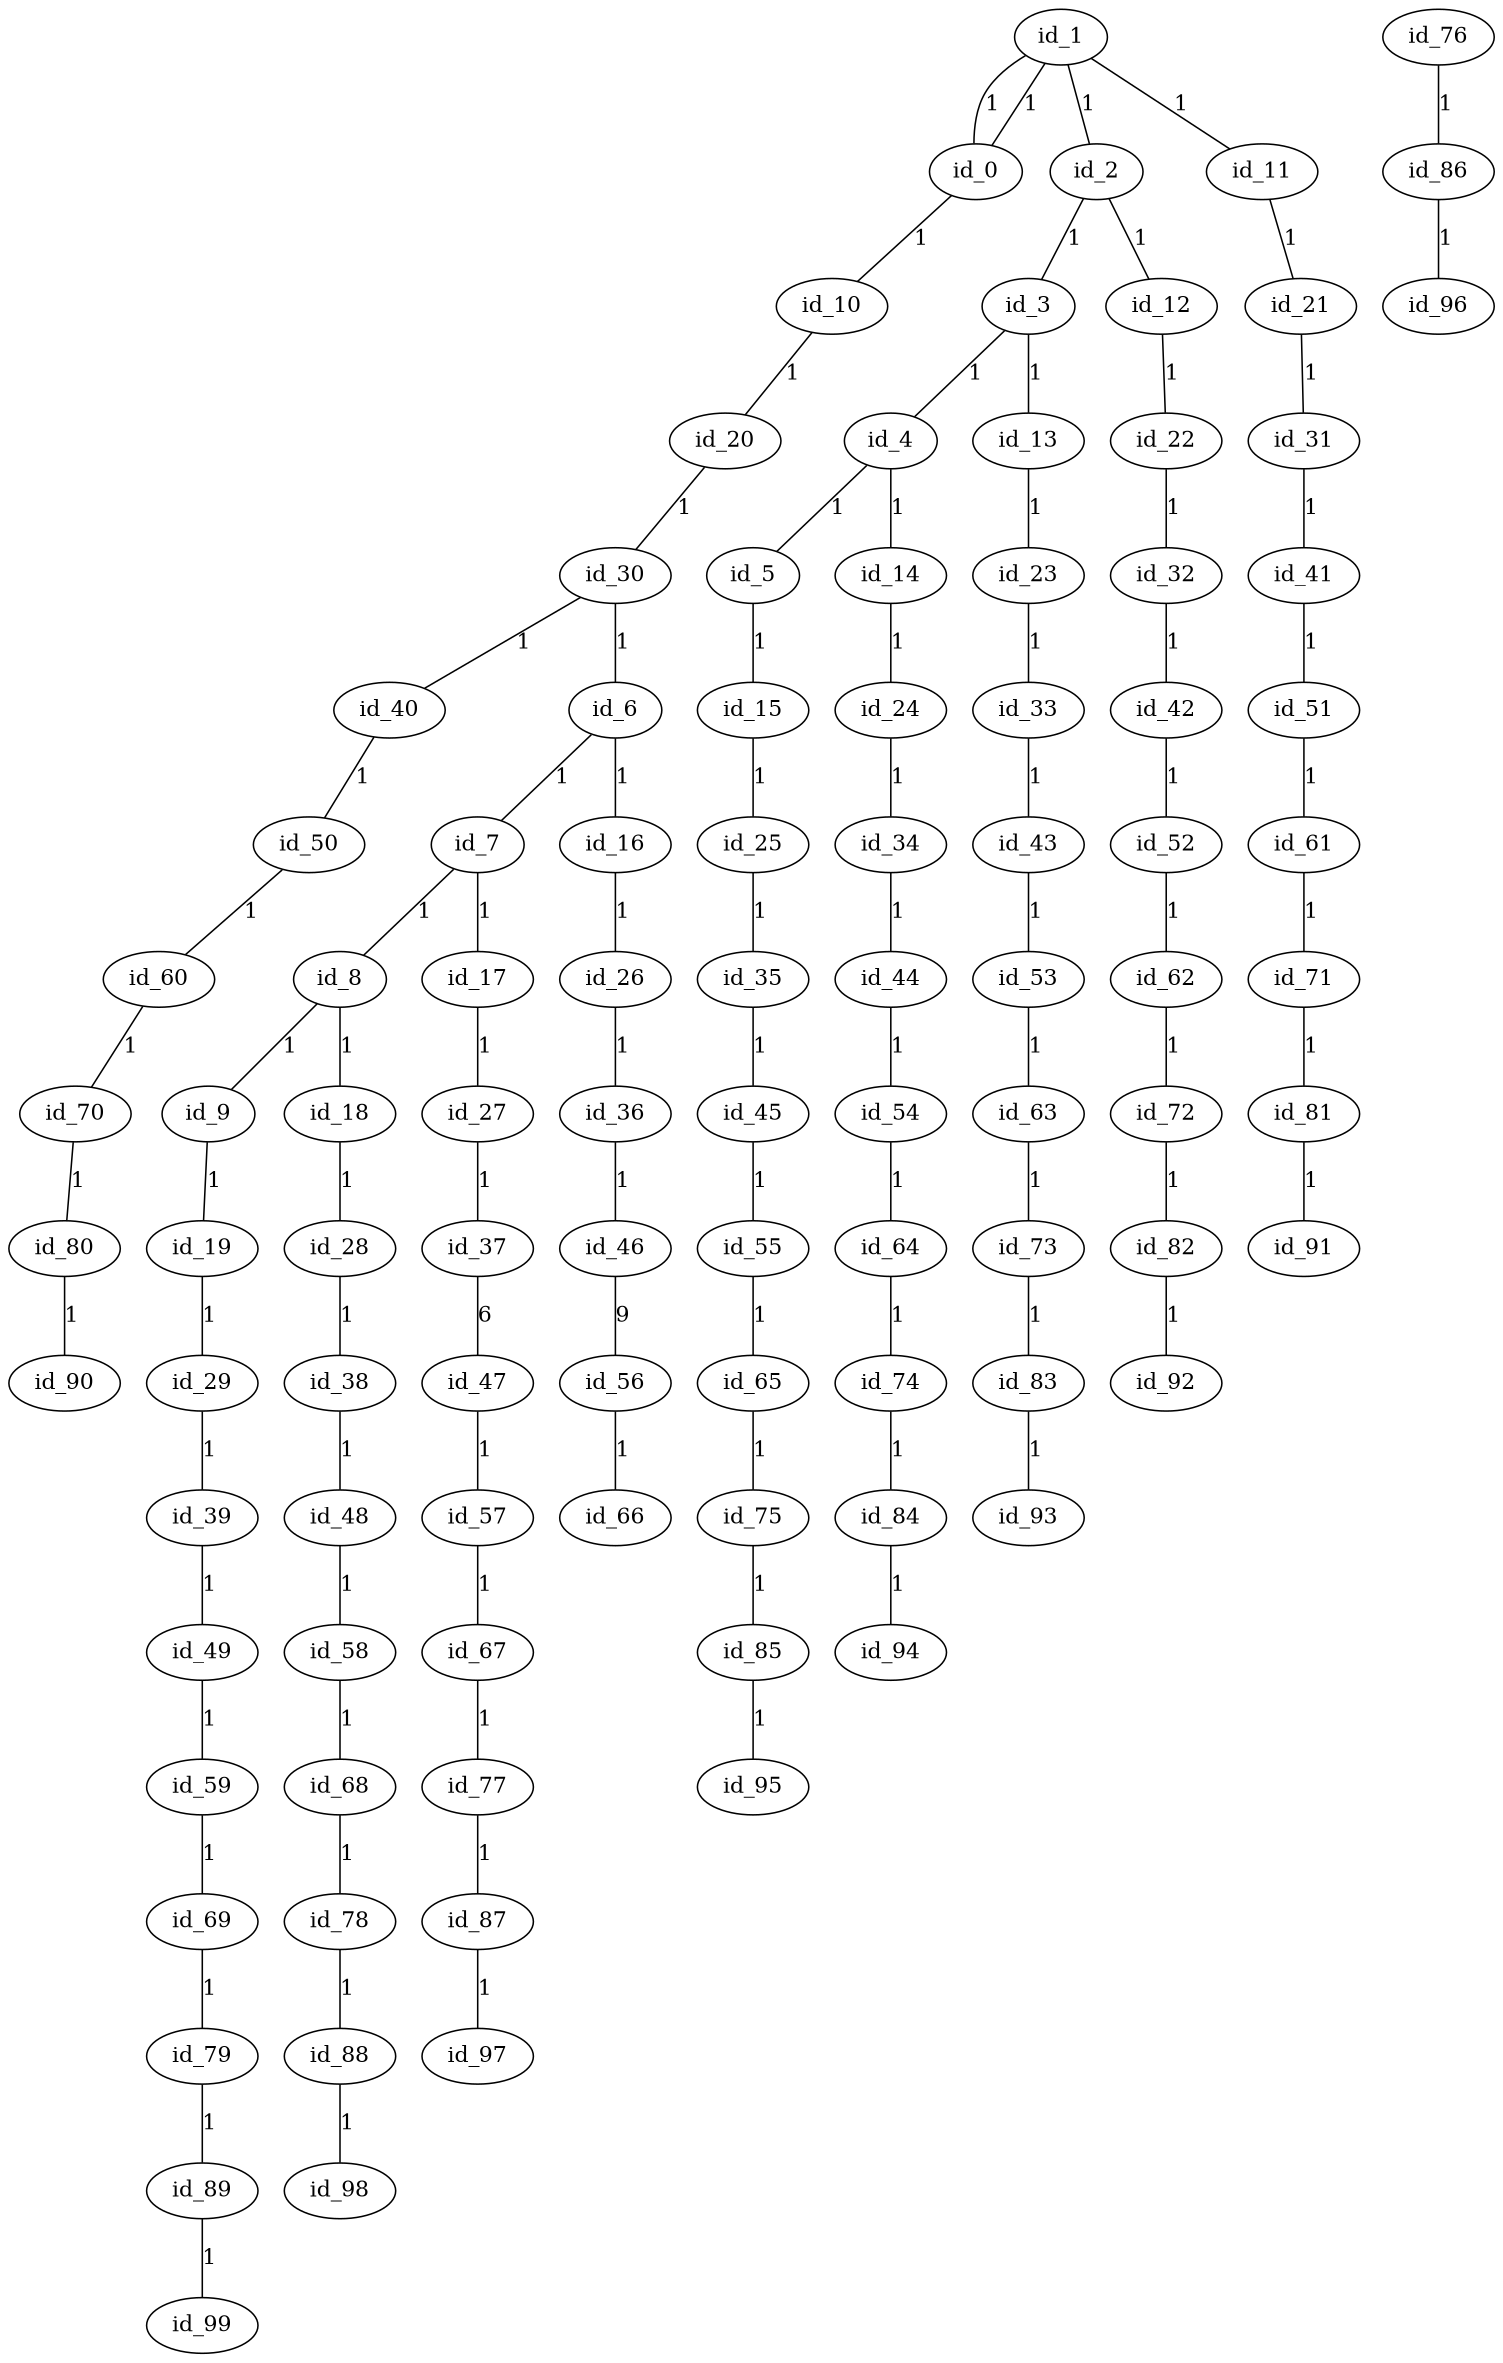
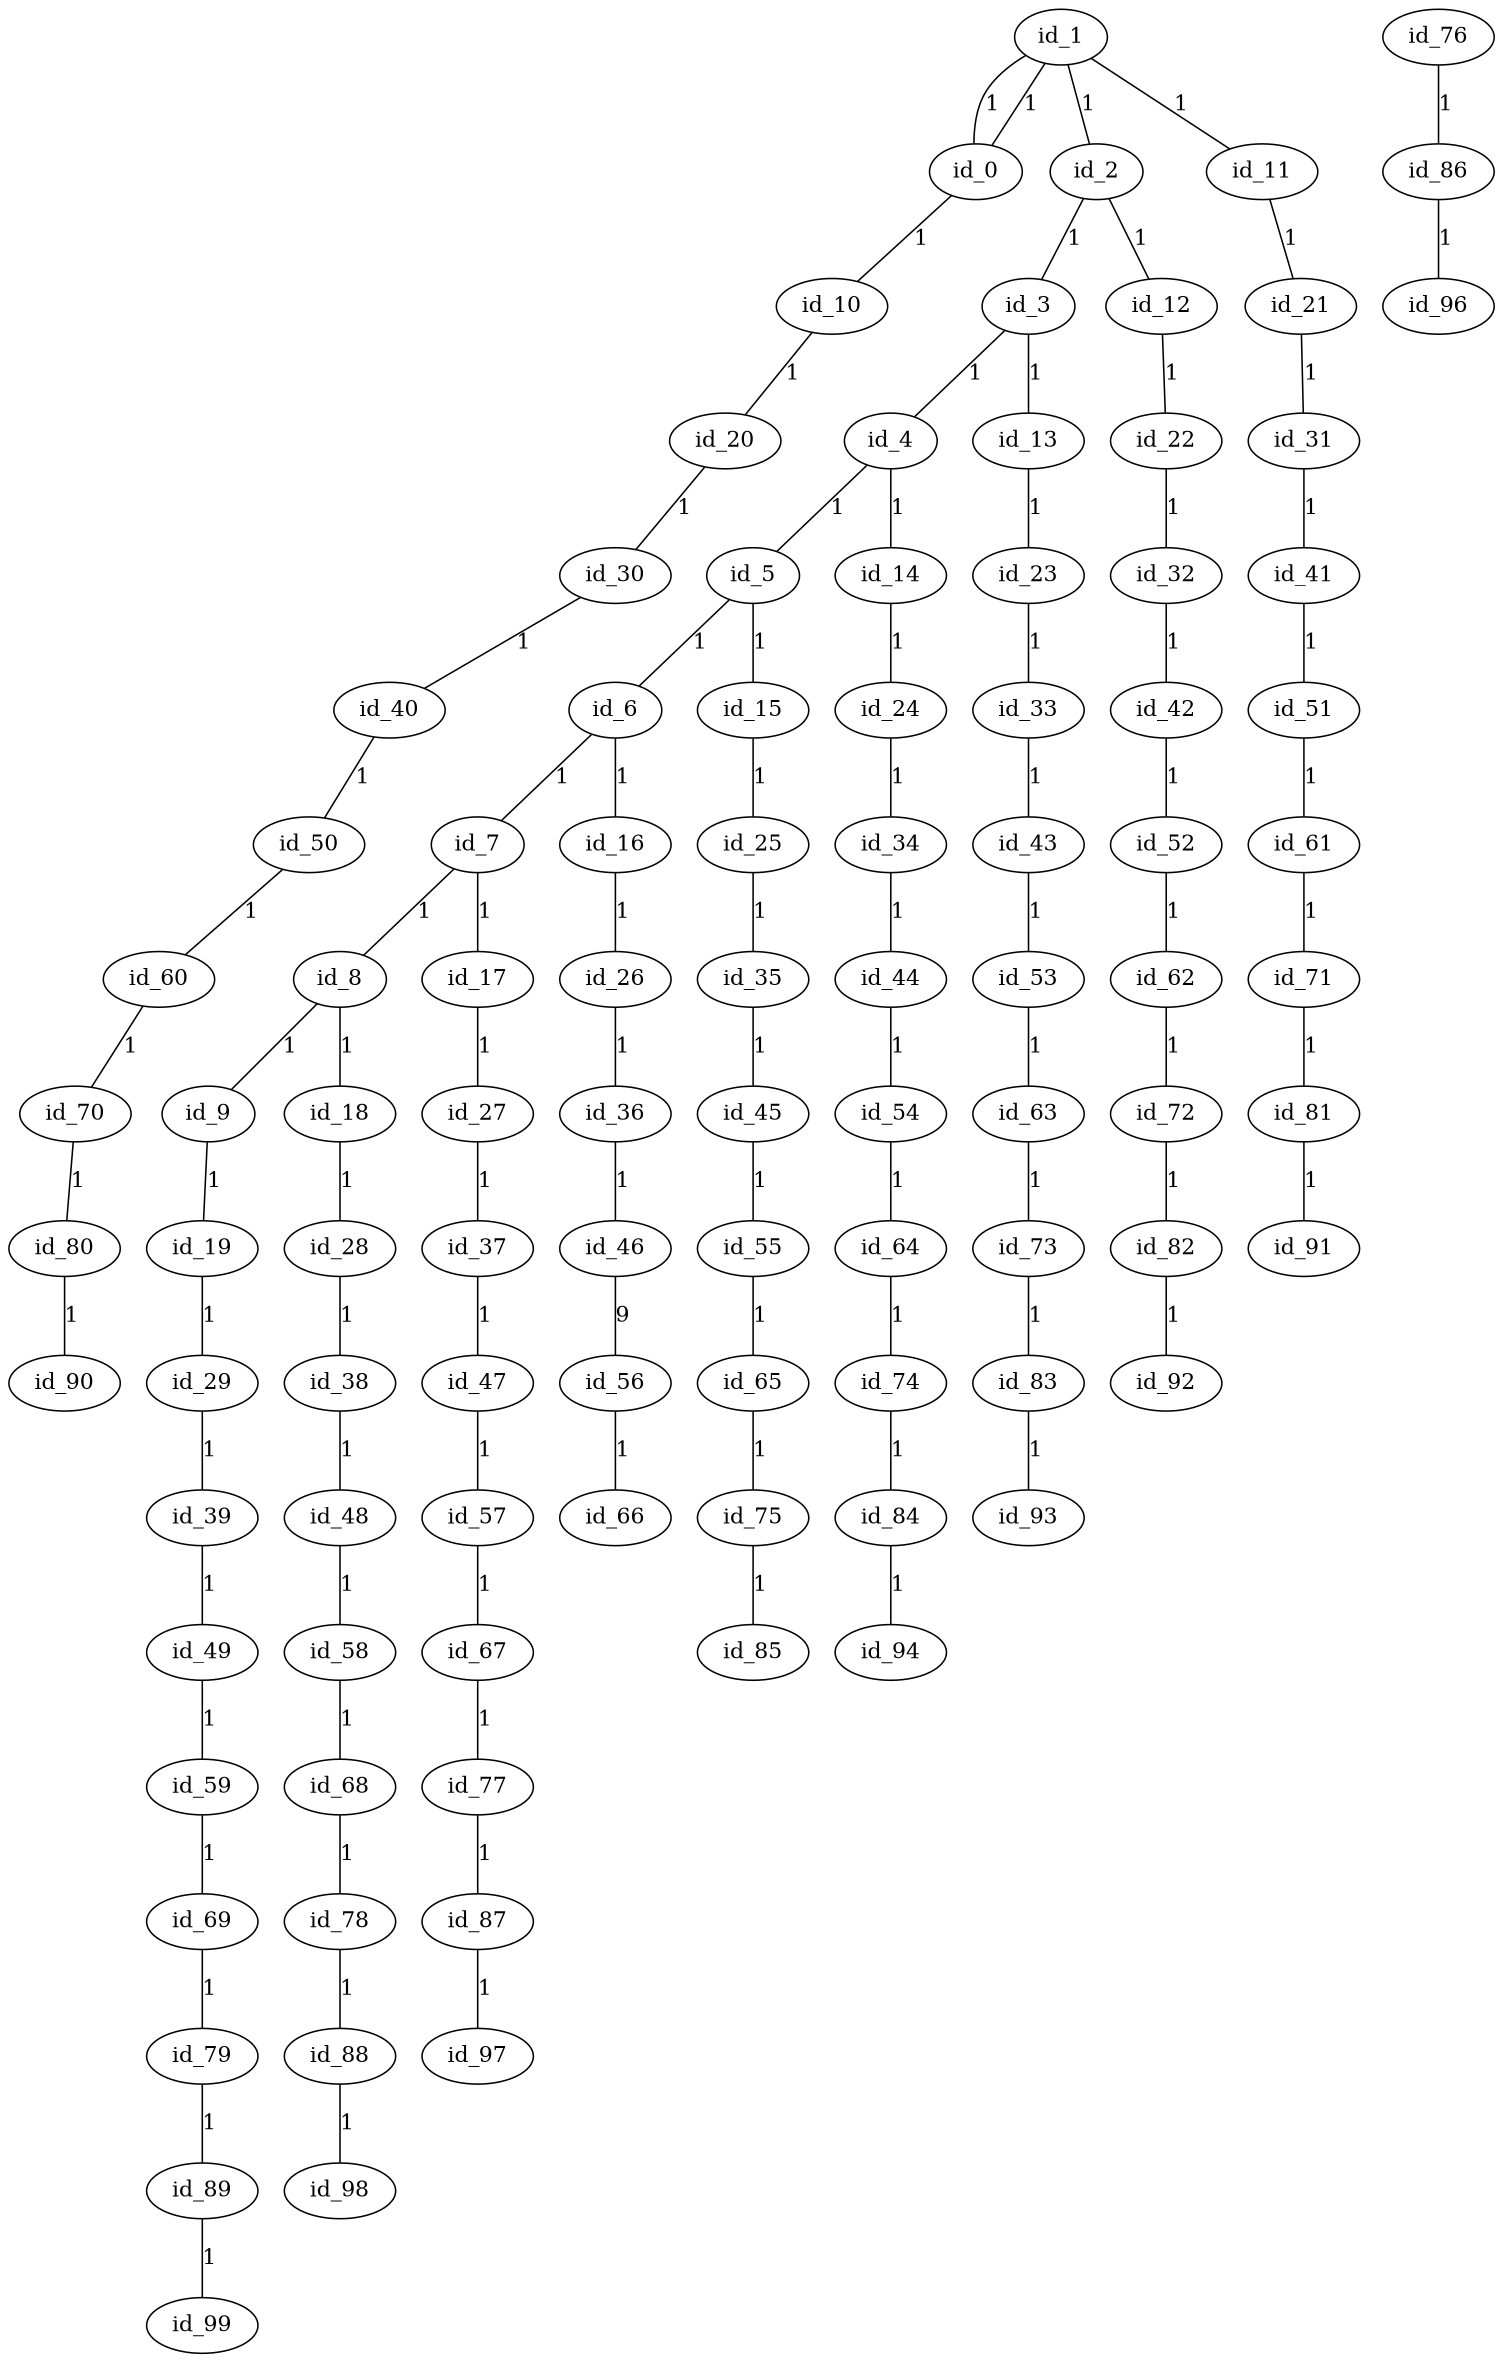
edge "id_30" -- "id_6": now "id_5" -- "id_6"
edge "id_37" -- "id_47": label "6" -> "1"
node "id_95": removed
